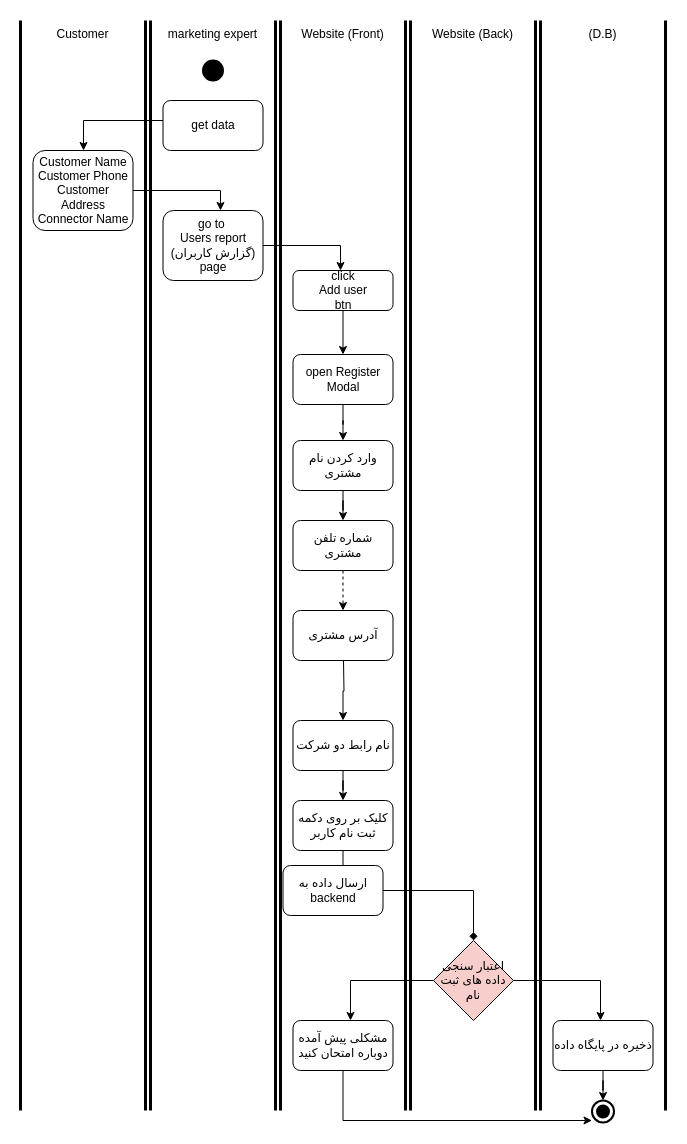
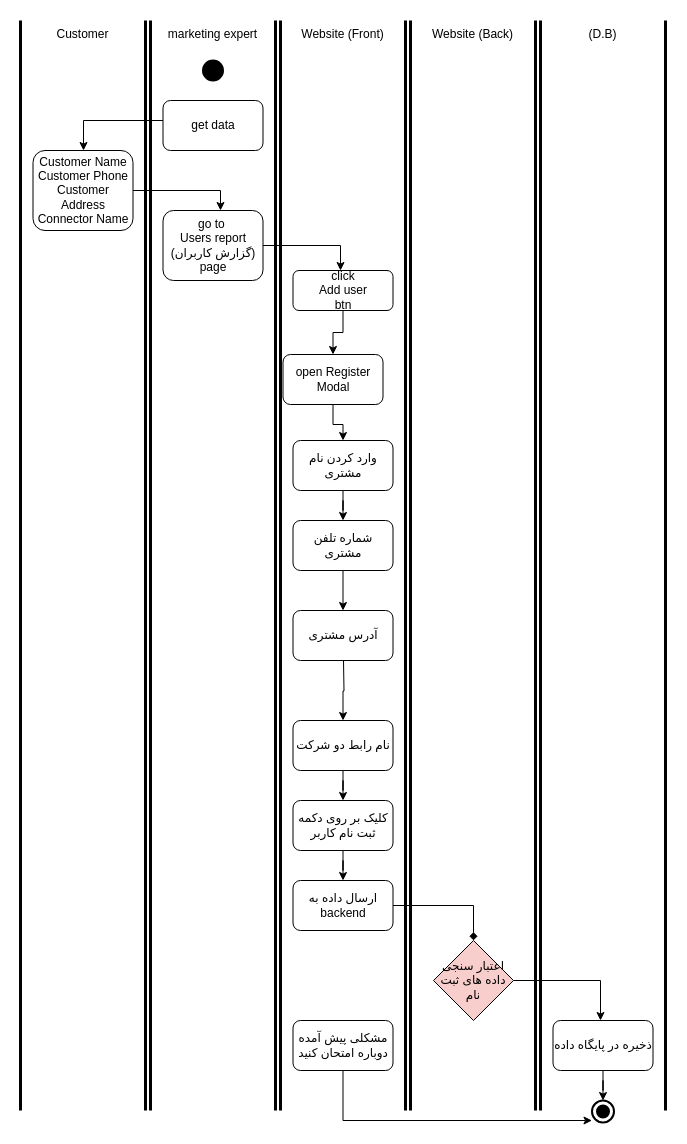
node "open Register Modal": moved (343, 380) -> (333, 380)
edge "شماره تلفن مشتری" -> "آدرس مشتری": style dashed -> solid
node "ارسال داده به backend": moved (333, 891) -> (343, 906)
edge "اعتبار سنجی داده های ثبت نام" -> "مشکلی پیش آمده دوباره امتحان کنید": removed
